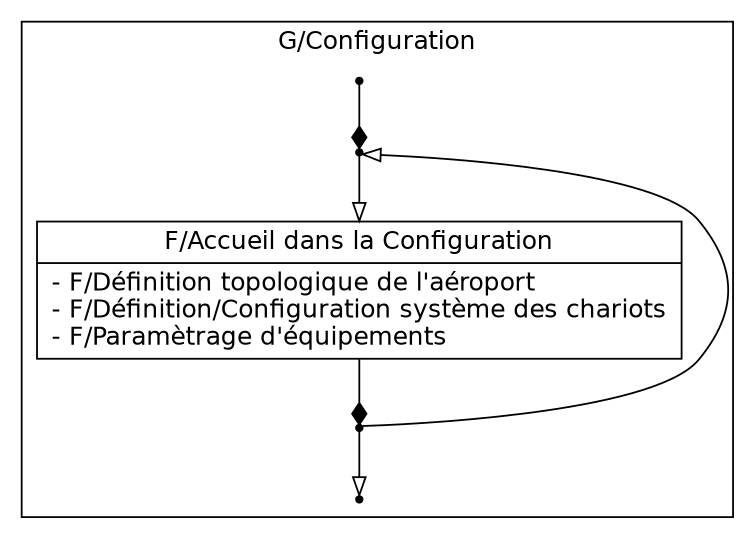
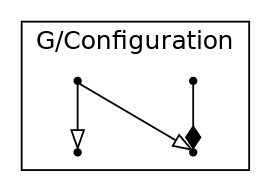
node "F/Accueil dans la Configuration": removed
